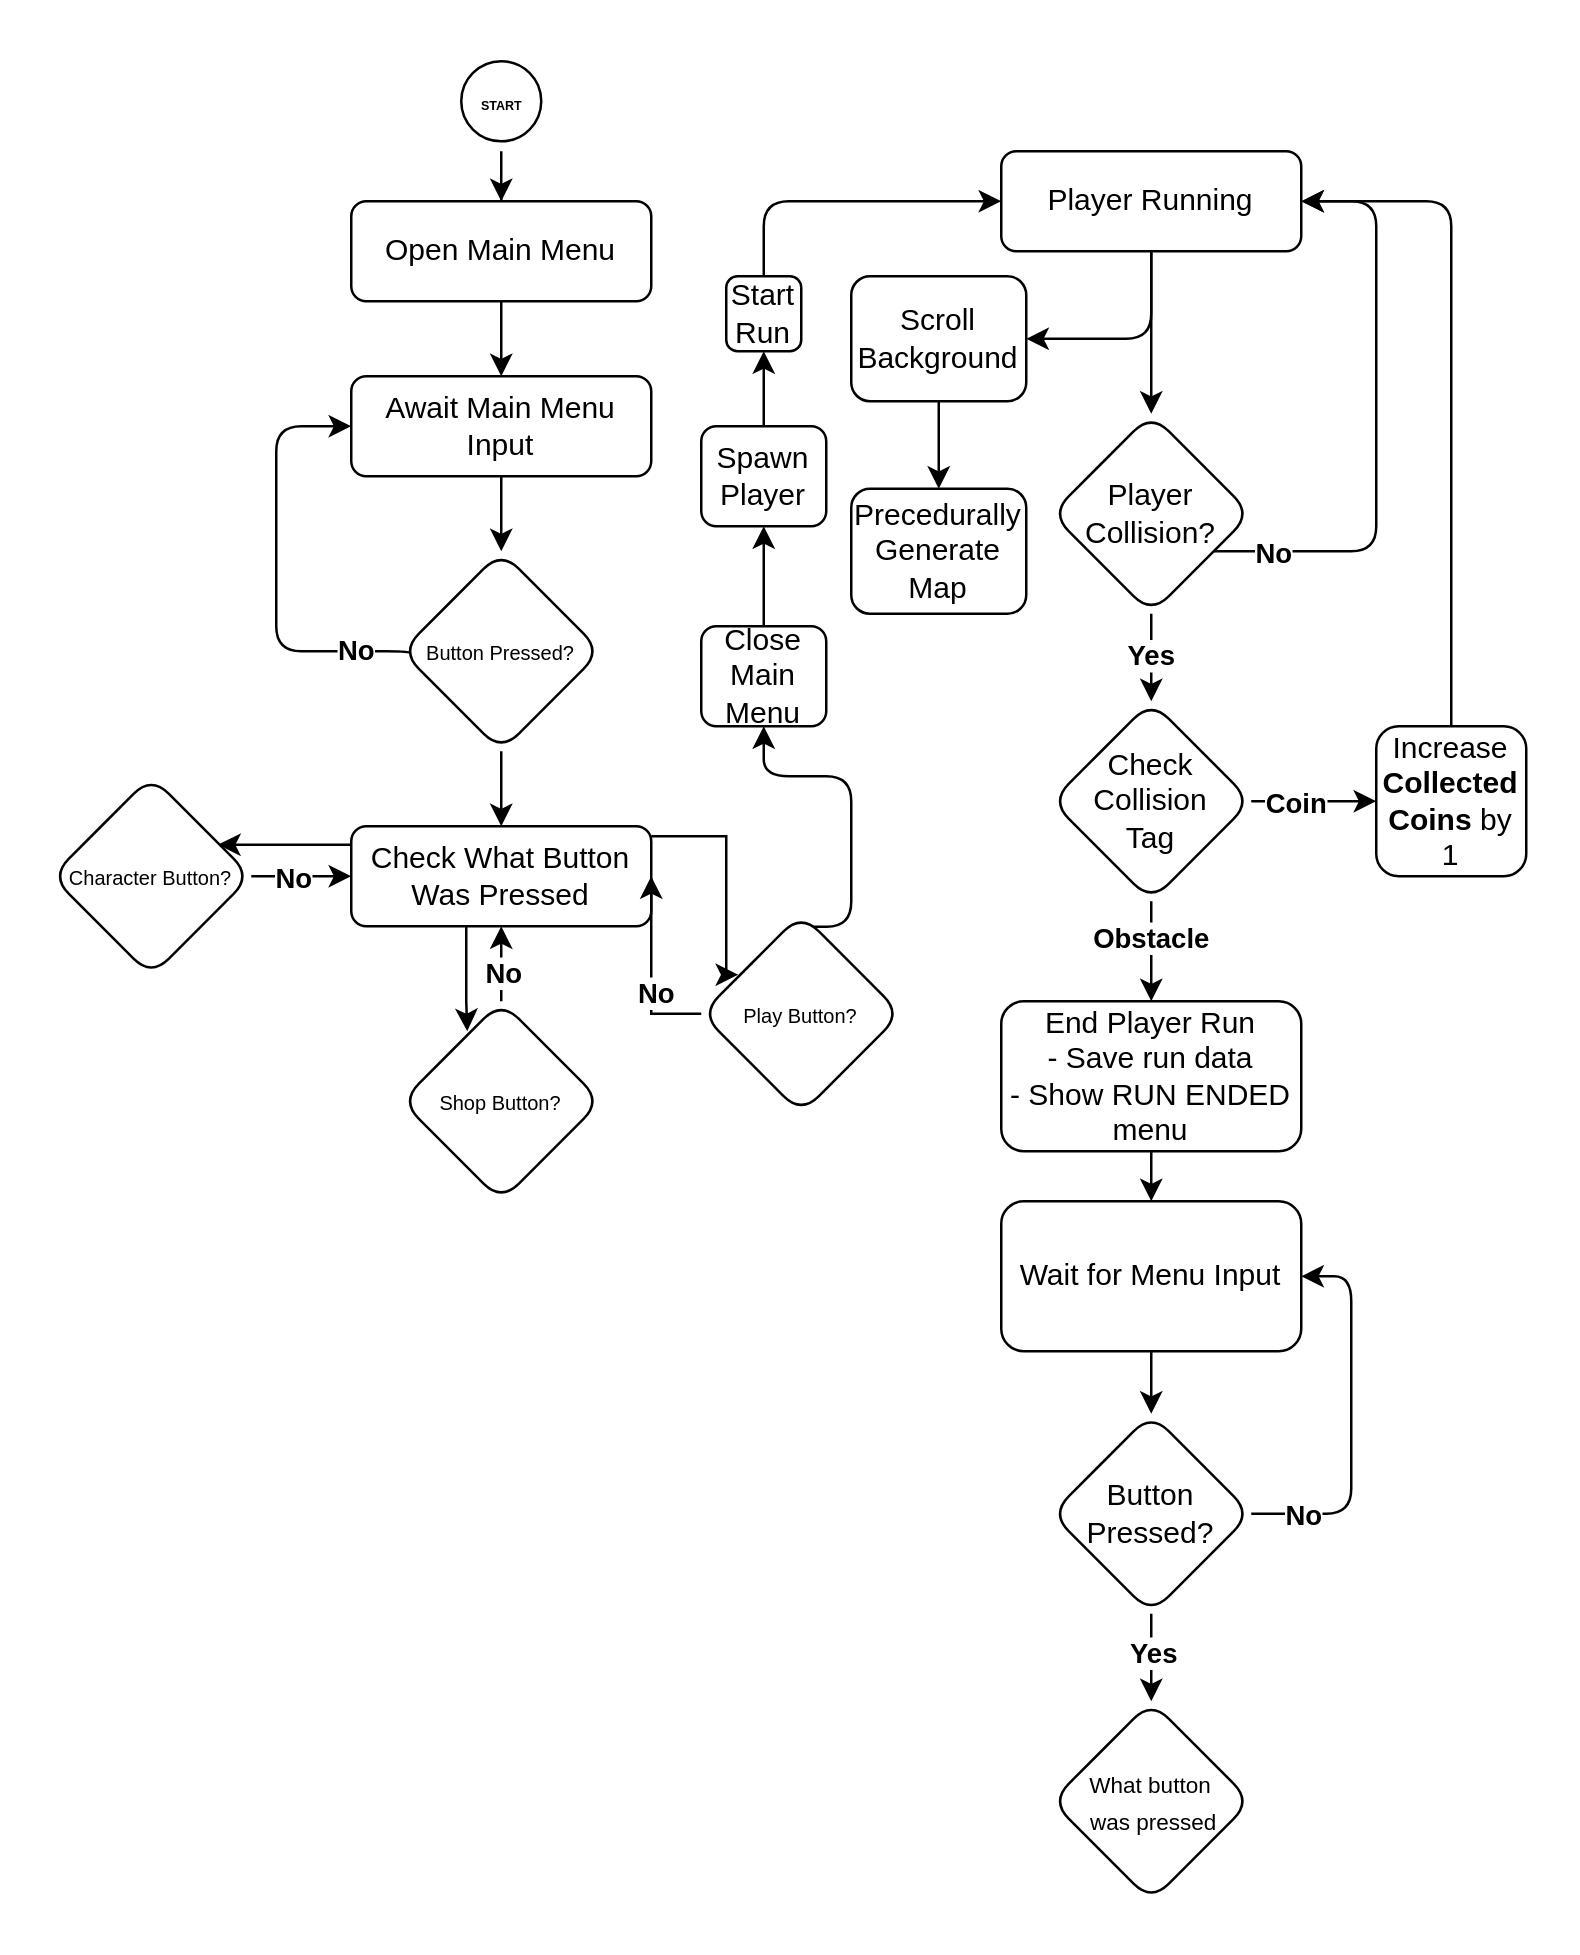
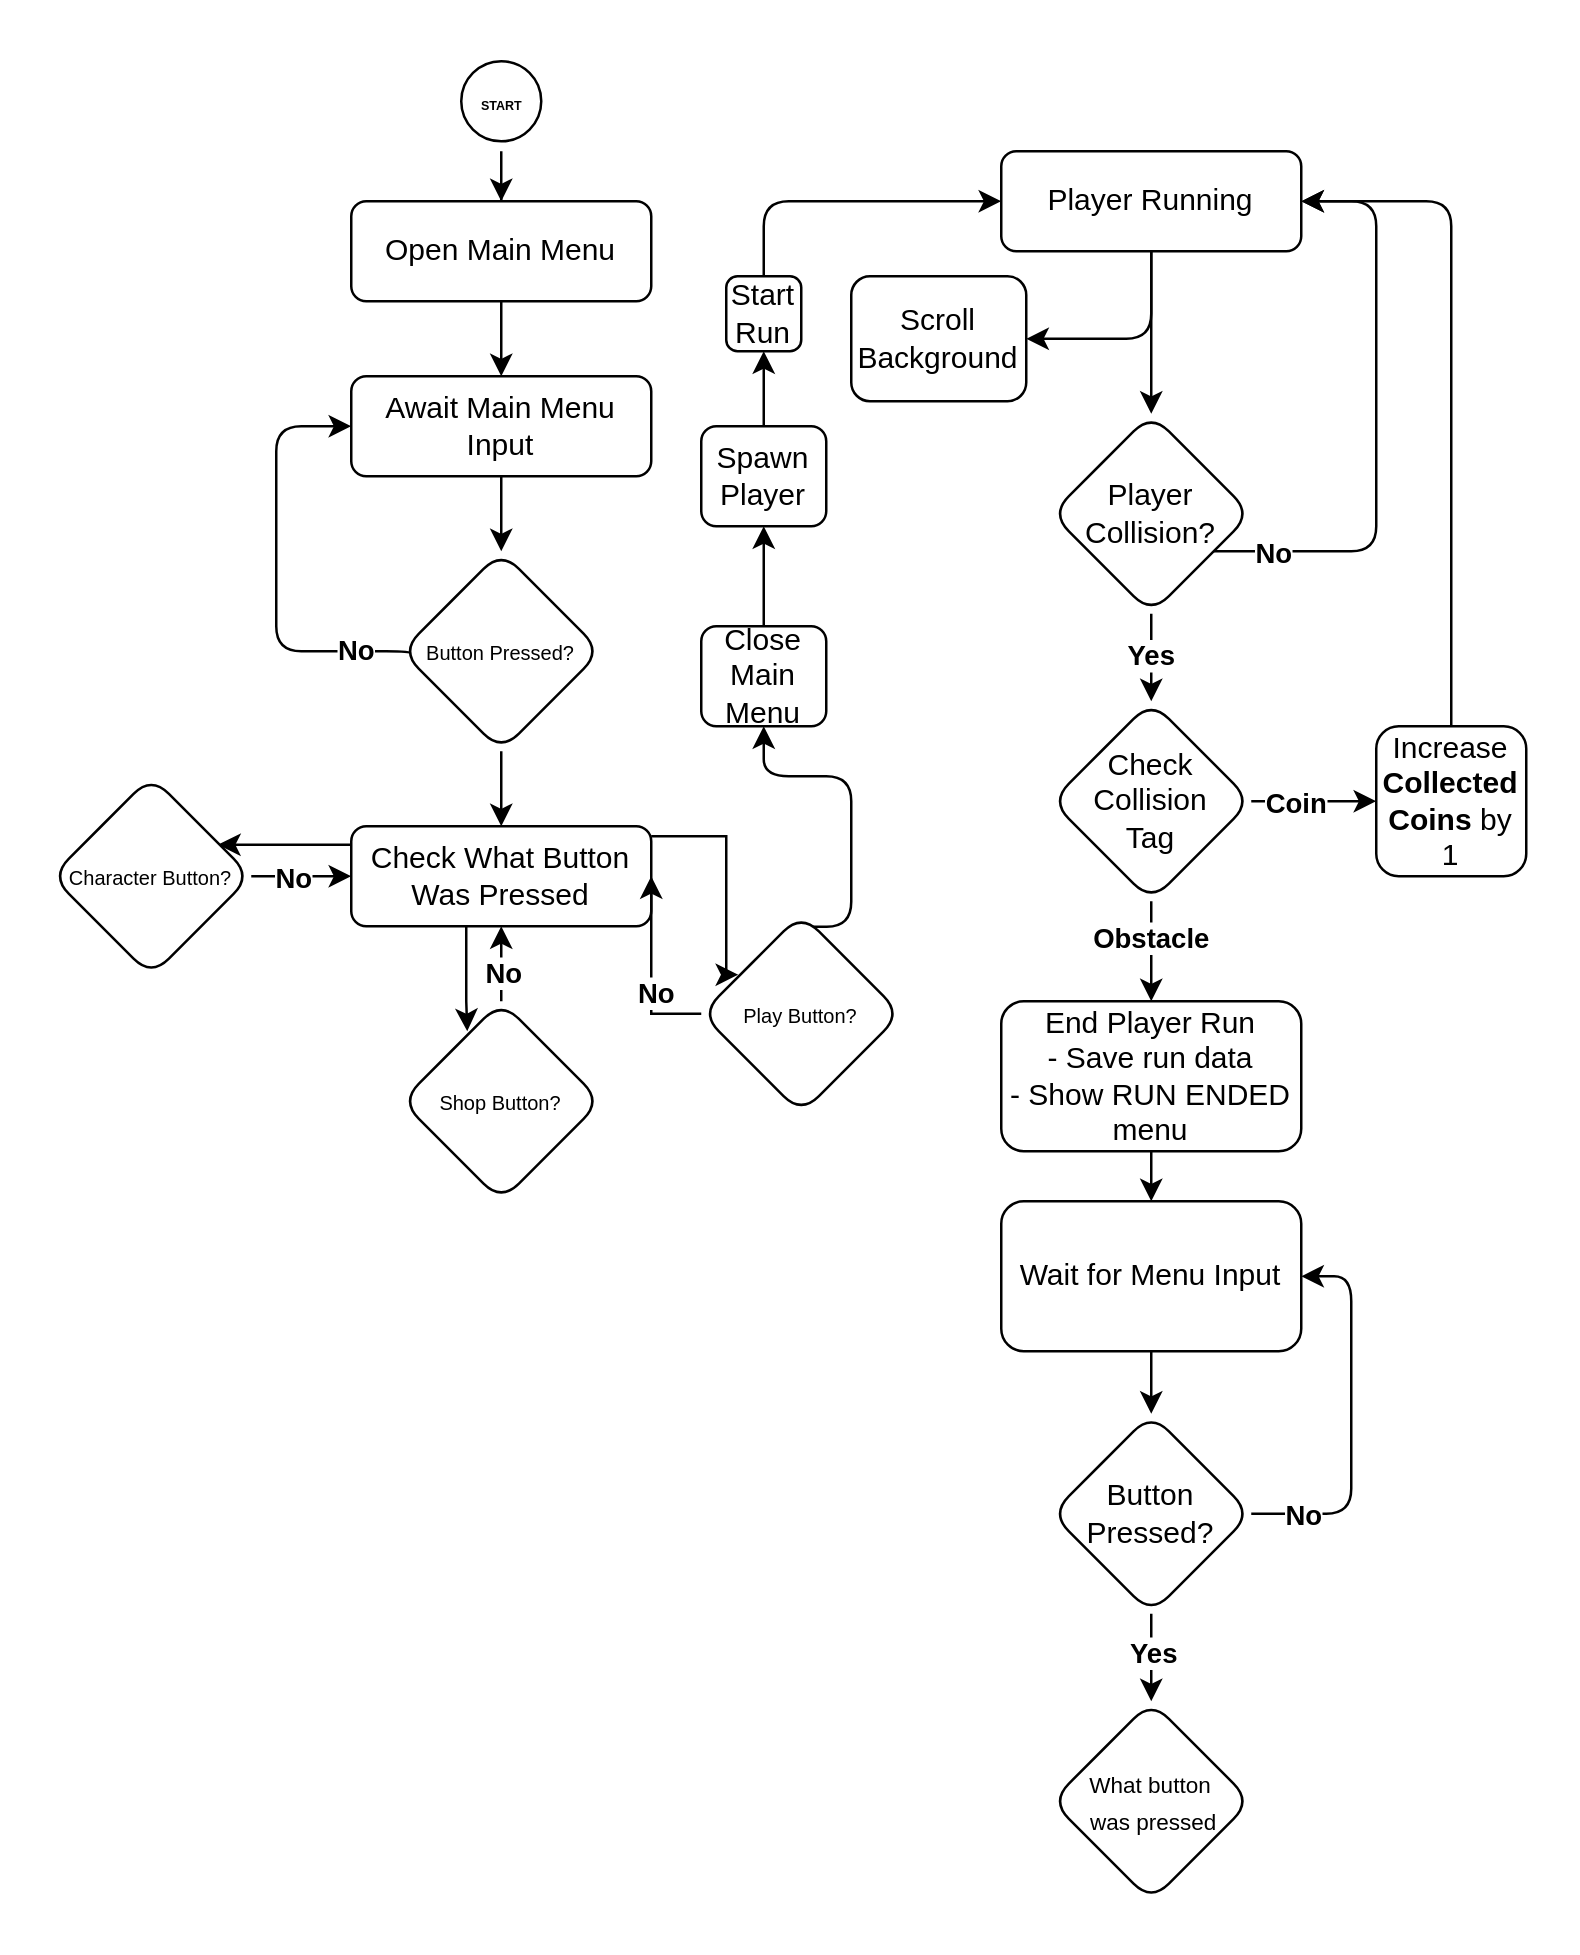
edge "Scroll Background" -> "Precedurally Generate Map": removed
node "Precedurally Generate Map": removed
